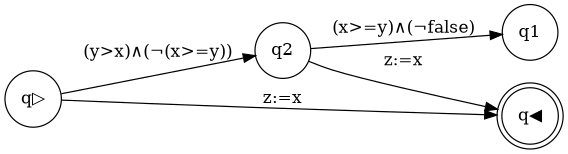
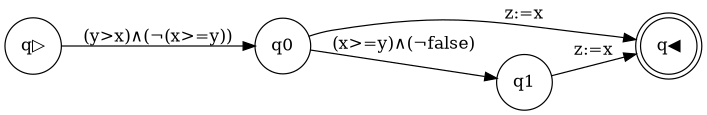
node "q2": label "q2" -> "q0"
edge "q▷" -> "q◀": now "q1" -> "q◀"
